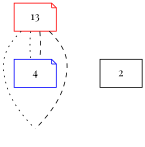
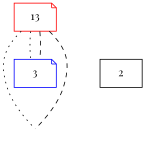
node "4": label "4" -> "3"
